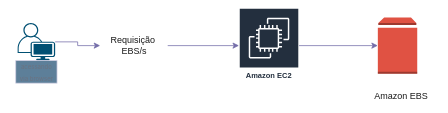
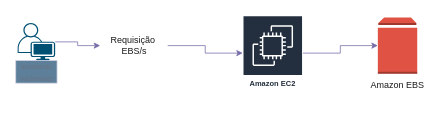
node "Amazon EC2": moved (269, 45) -> (273, 53)
node "Amazon EBS": moved (401, 96) -> (397, 85)
